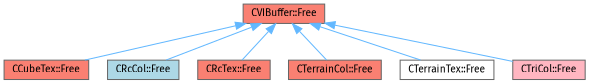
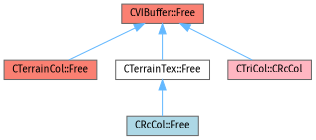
edge "CRcCol::Free" -> "CVIBuffer::Free": now "CRcCol::Free" -> "CTerrainTex::Free"
node "CCubeTex::Free": removed
node "CRcTex::Free": removed
node "CTriCol::Free": label "CTriCol::Free" -> "CTriCol::CRcCol"
